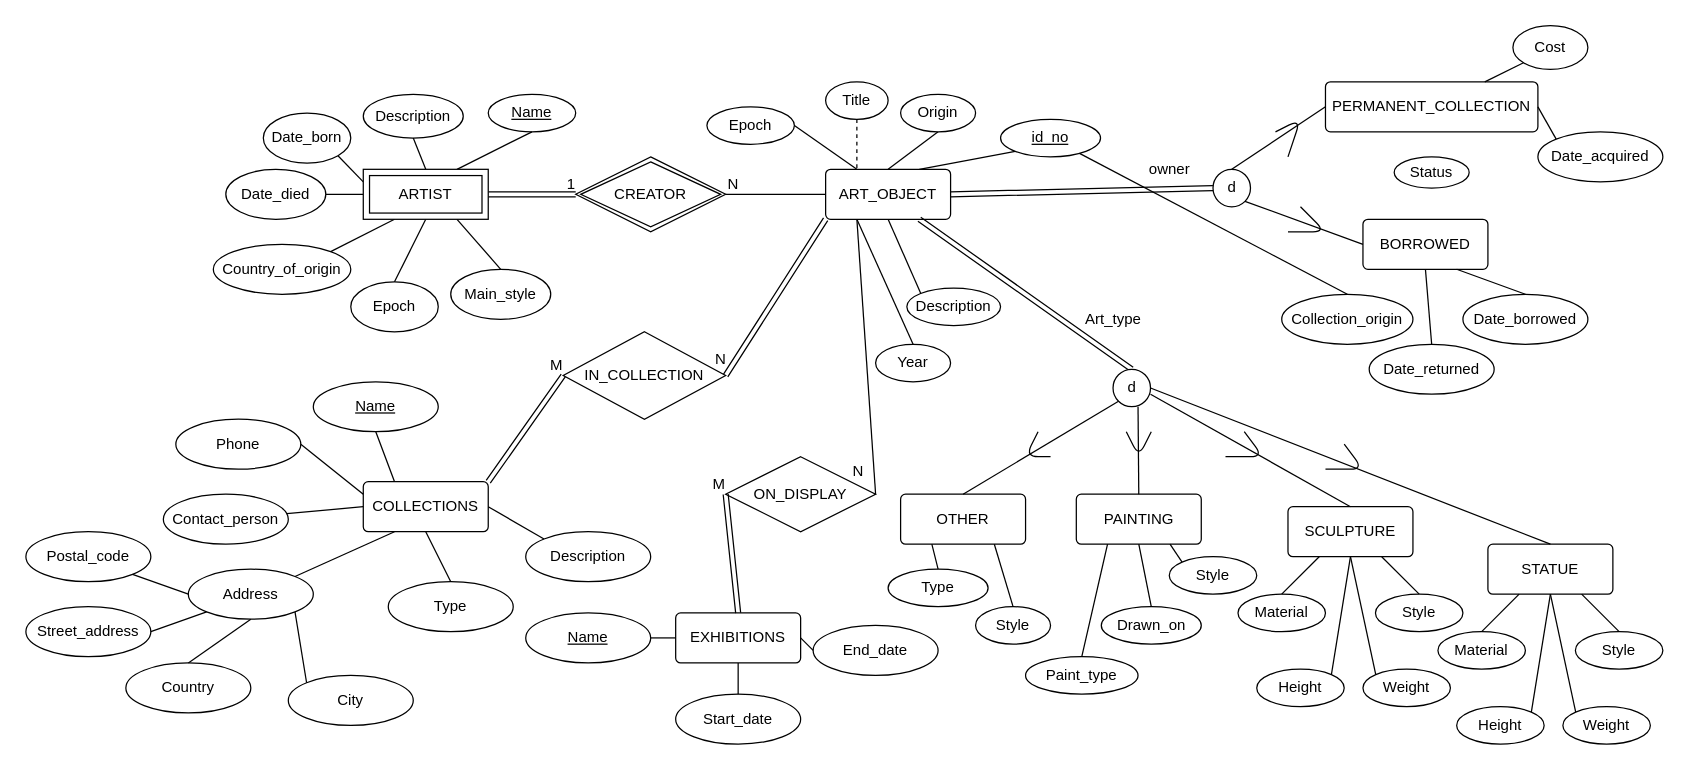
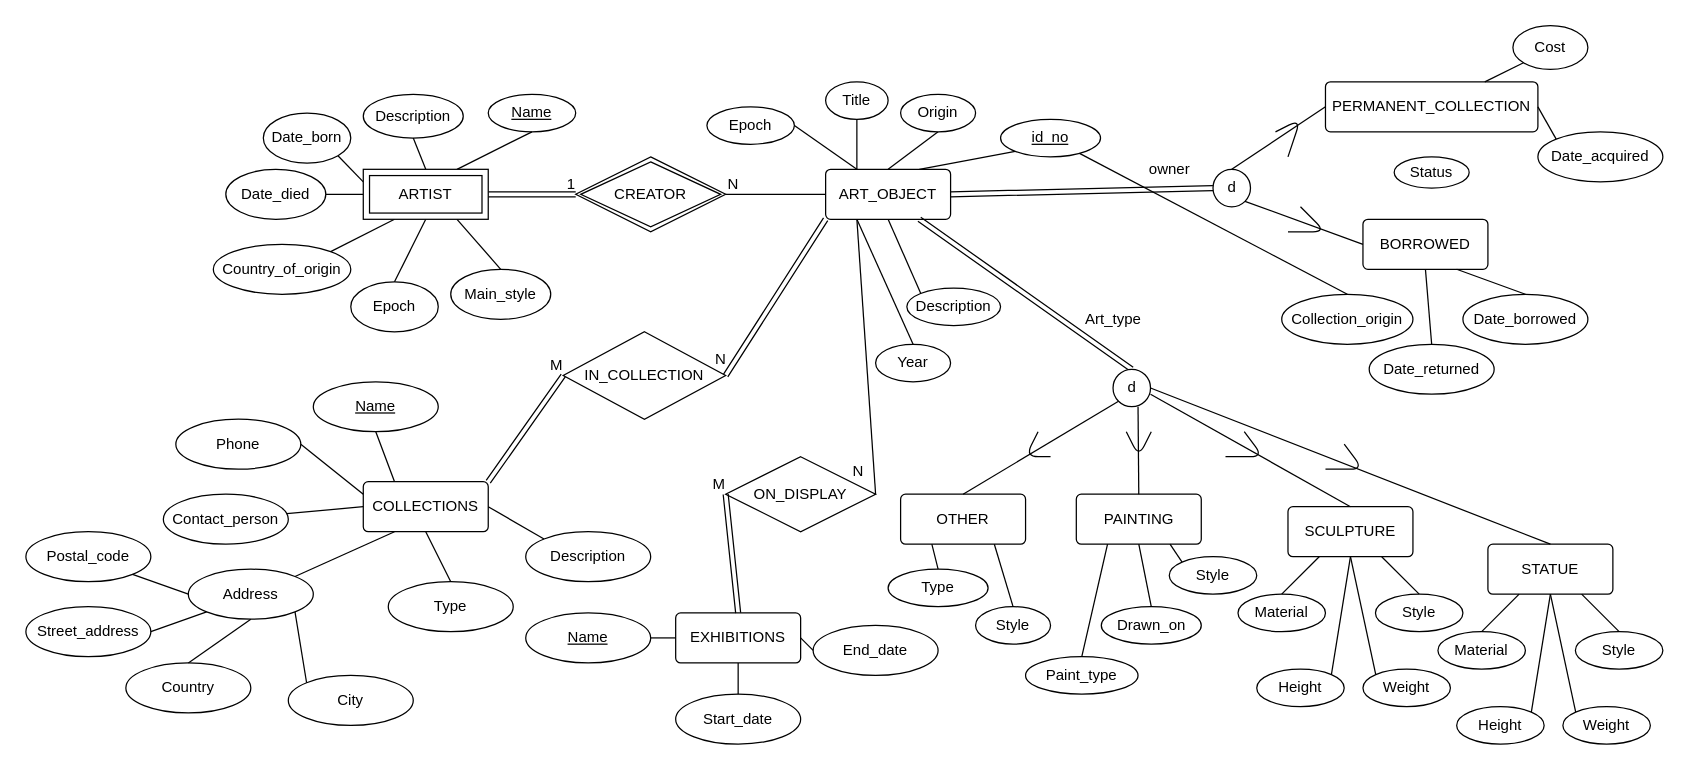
edge "Title" -- "ART_OBJECT": style dashed -> solid
